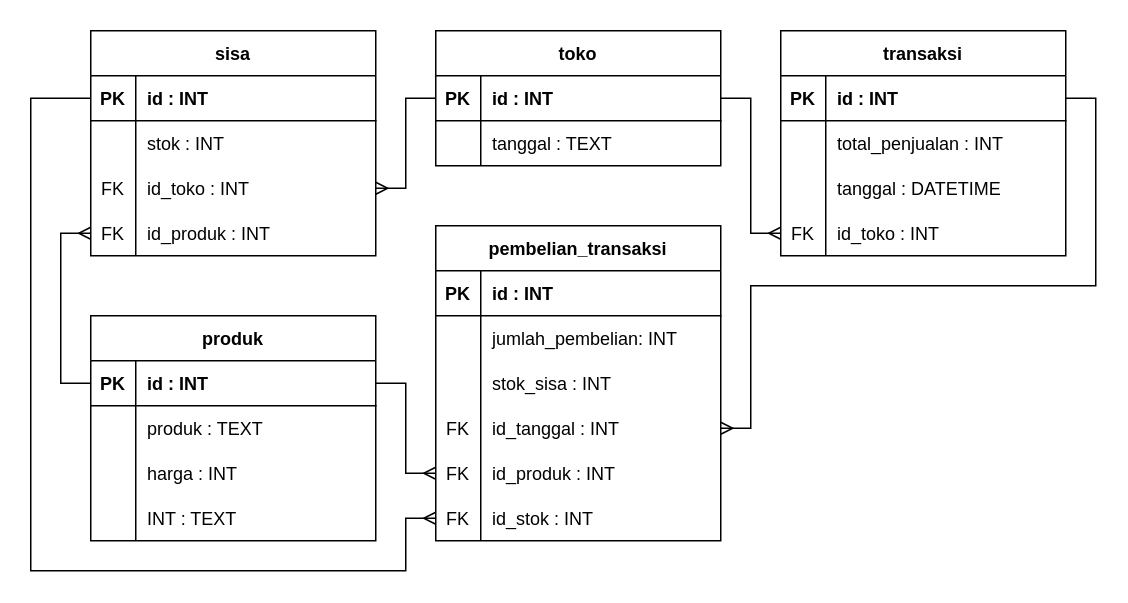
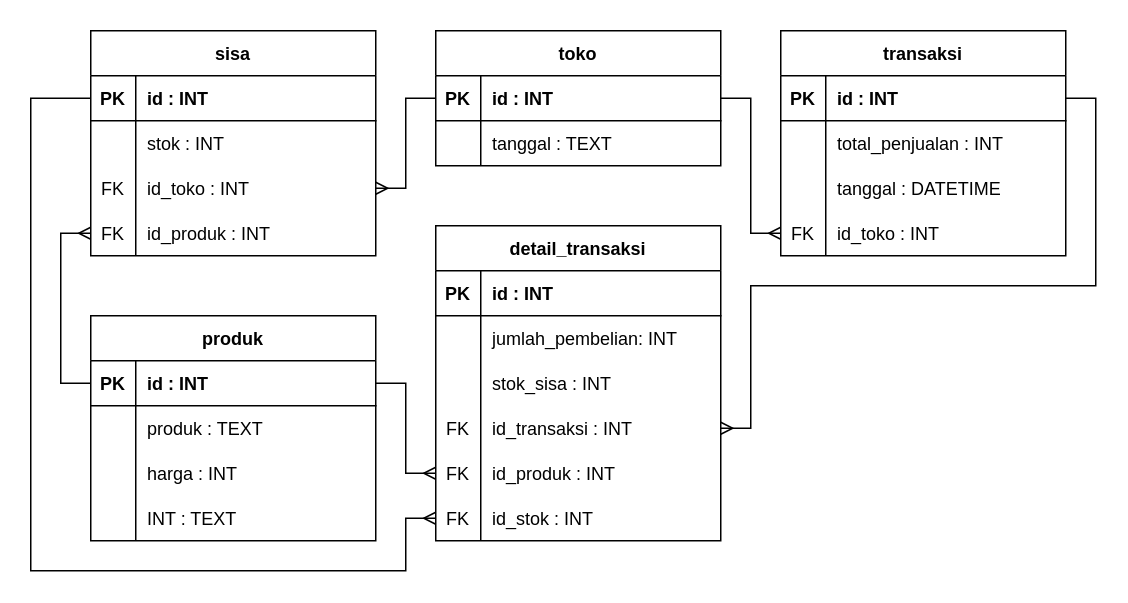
node "pembelian_transaksi": label "pembelian_transaksi" -> "detail_transaksi"
node "id_tanggal : INT": label "id_tanggal : INT" -> "id_transaksi : INT"
